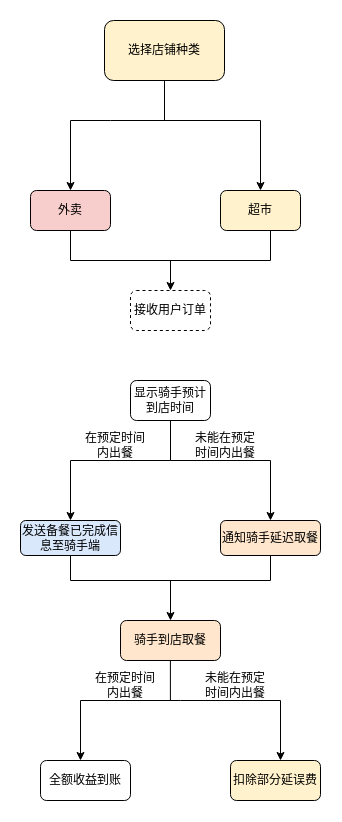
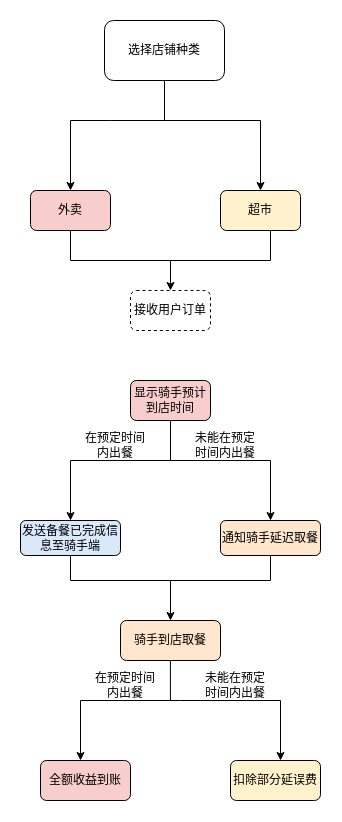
node "选择店铺种类": fillcolor #fff2cc -> #ffffff
node "显示骑手预计到店时间": fillcolor #ffffff -> #f8cecc
node "全额收益到账": fillcolor #ffffff -> #f8cecc
